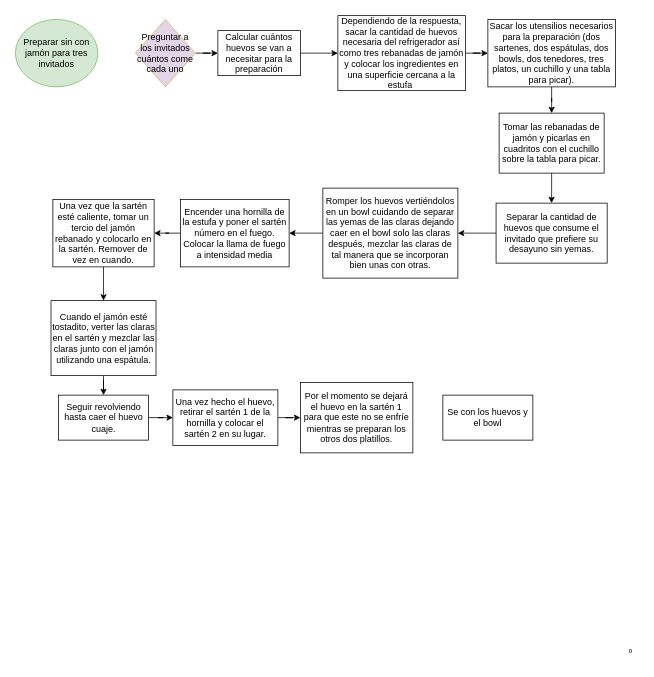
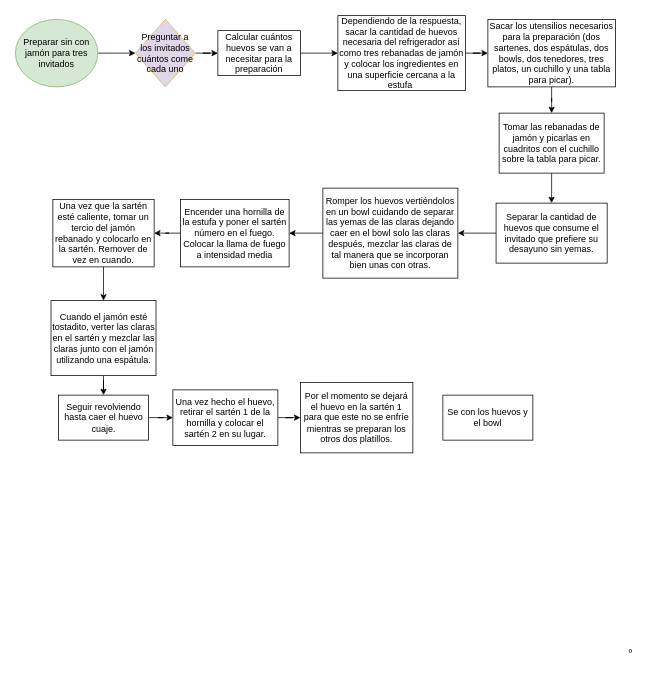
edge "Preparar sin con jamón para tres invitados" -> "Preguntar a los invitados cuántos come cada uno": added
